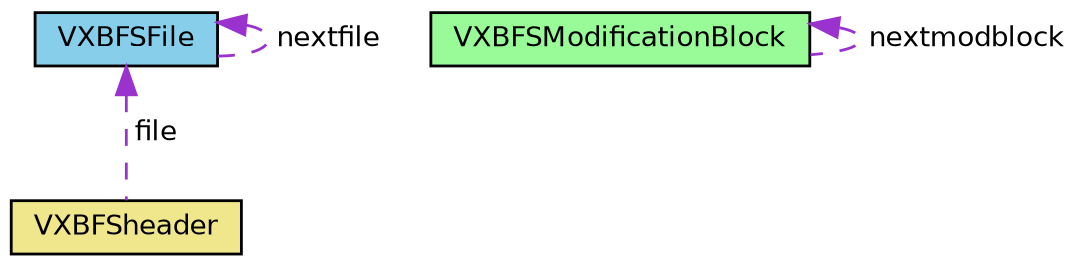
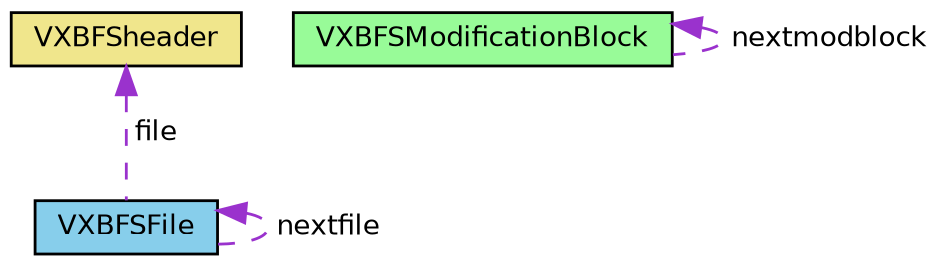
edge "VXBFSheader" -> "VXBFSFile": reversed
